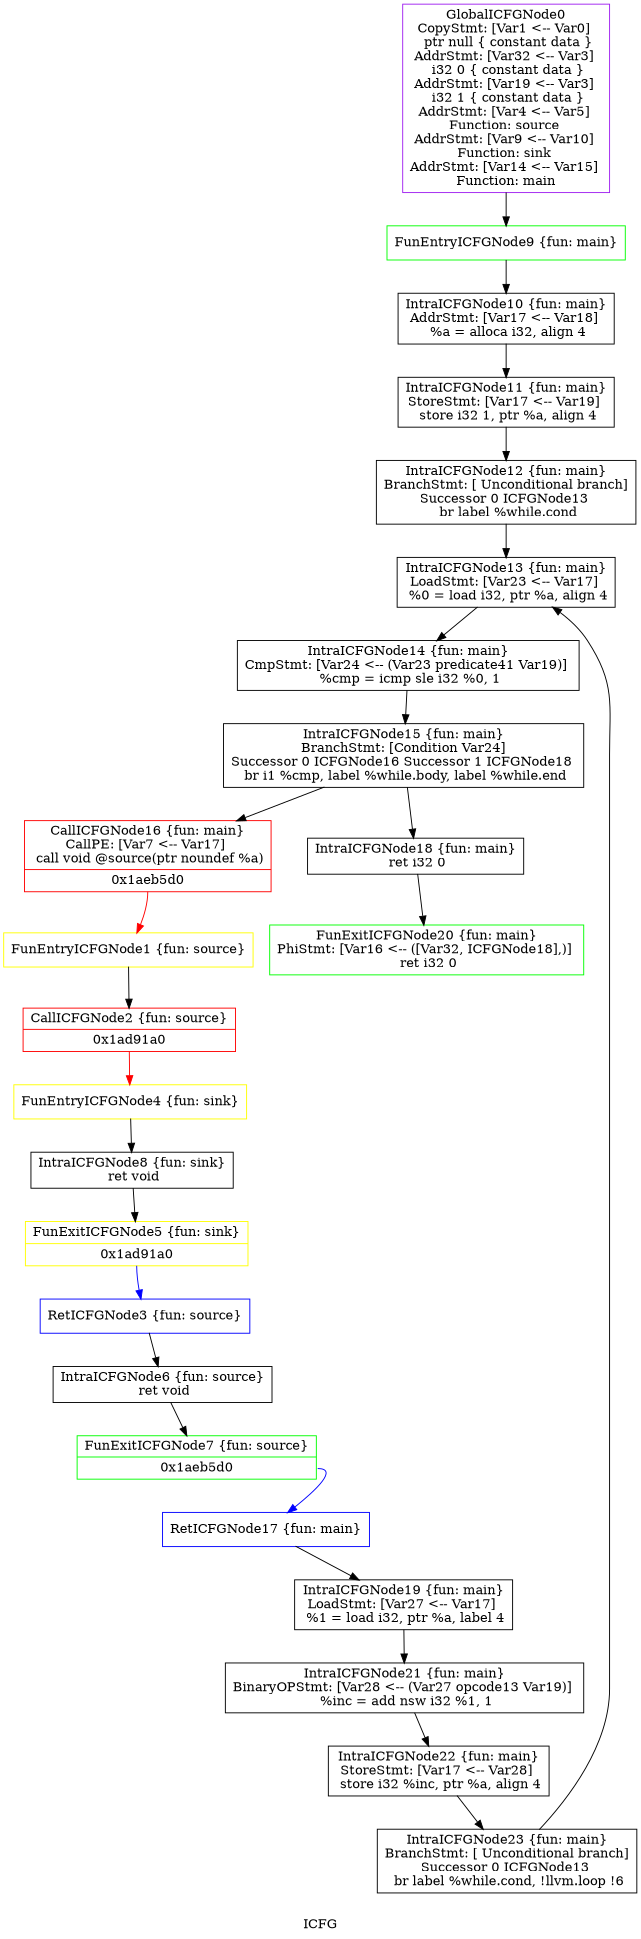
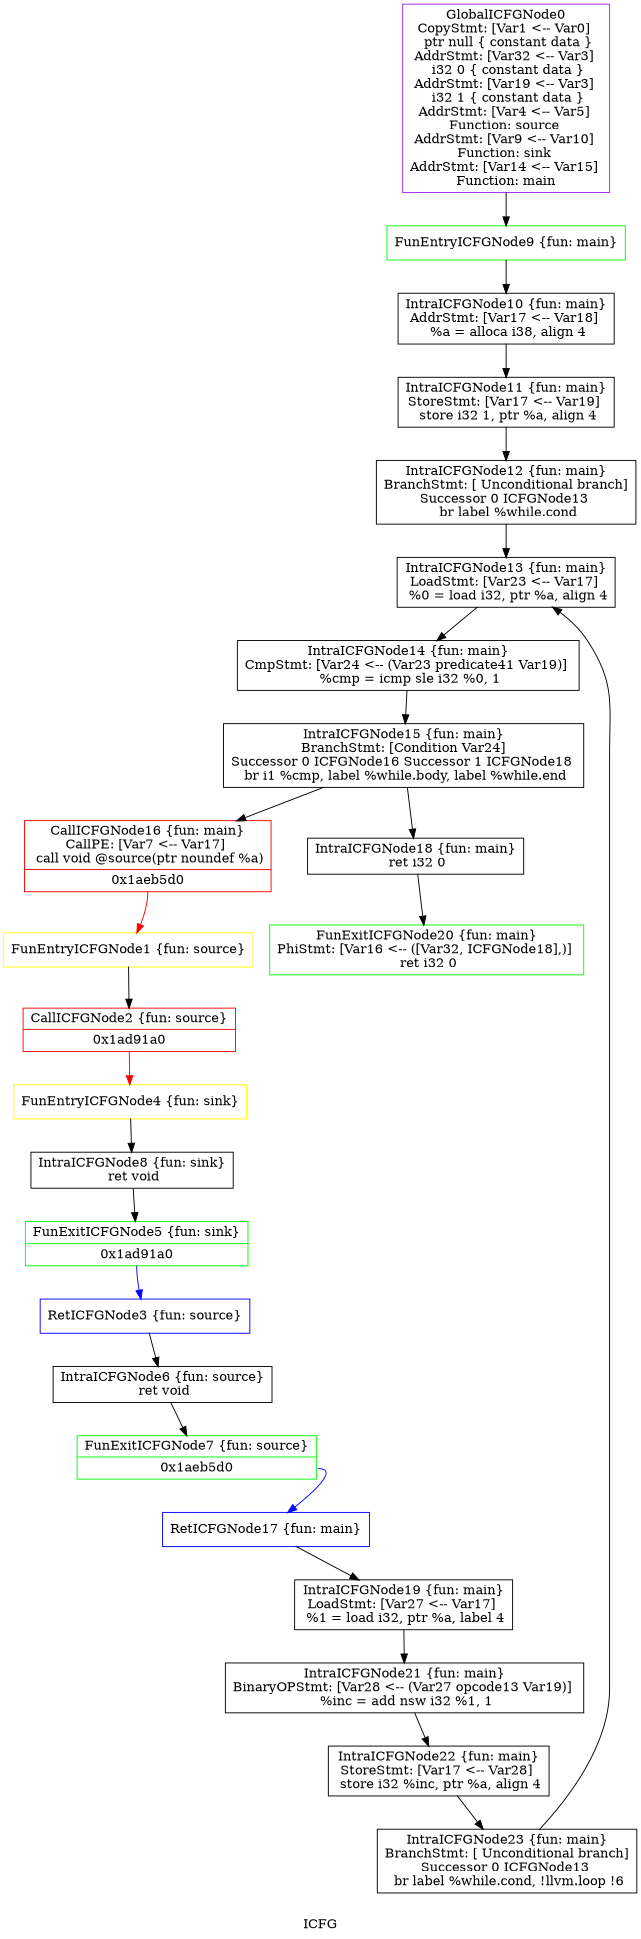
node "IntraICFGNode10 {fun: main}": text "%a = alloca i32, align 4" -> "%a = alloca i38, align 4"
node "FunExitICFGNode5 {fun: sink}": color yellow -> green
